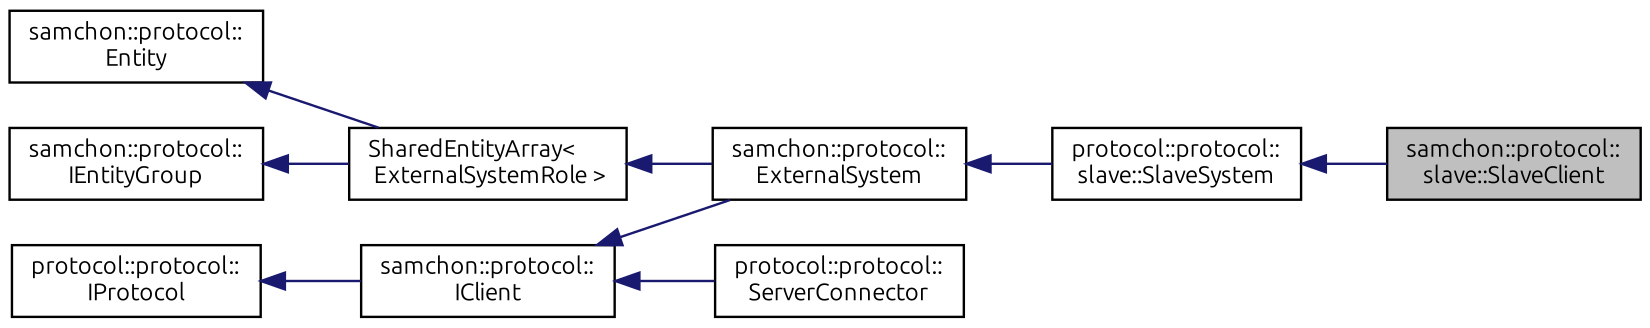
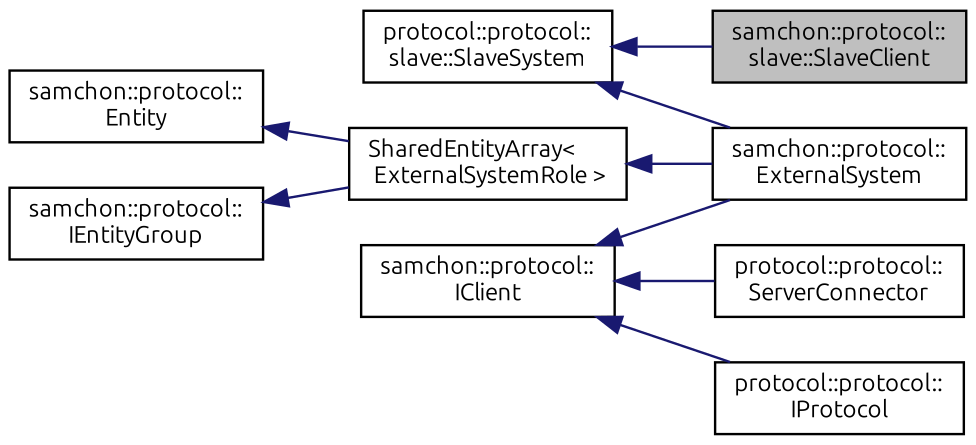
edge "protocol::protocol:: slave::SlaveSystem" -> "samchon::protocol:: ExternalSystem": reversed
edge "samchon::protocol:: IClient" -> "protocol::protocol:: IProtocol": reversed
